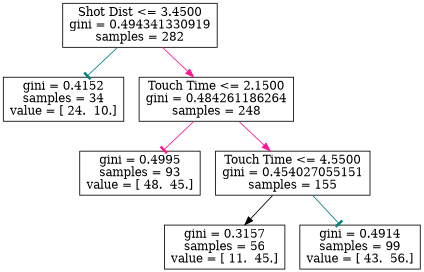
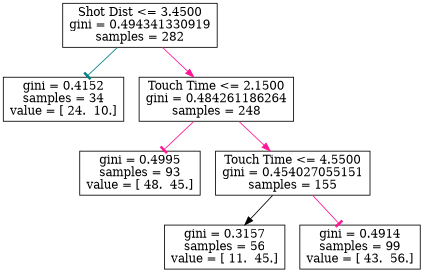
edge "Touch Time <= 4.5500 gini = 0.454027055151 samples = 155" -> "gini = 0.4914 samples = 99 value = [ 43.  56.]": color teal -> deeppink
